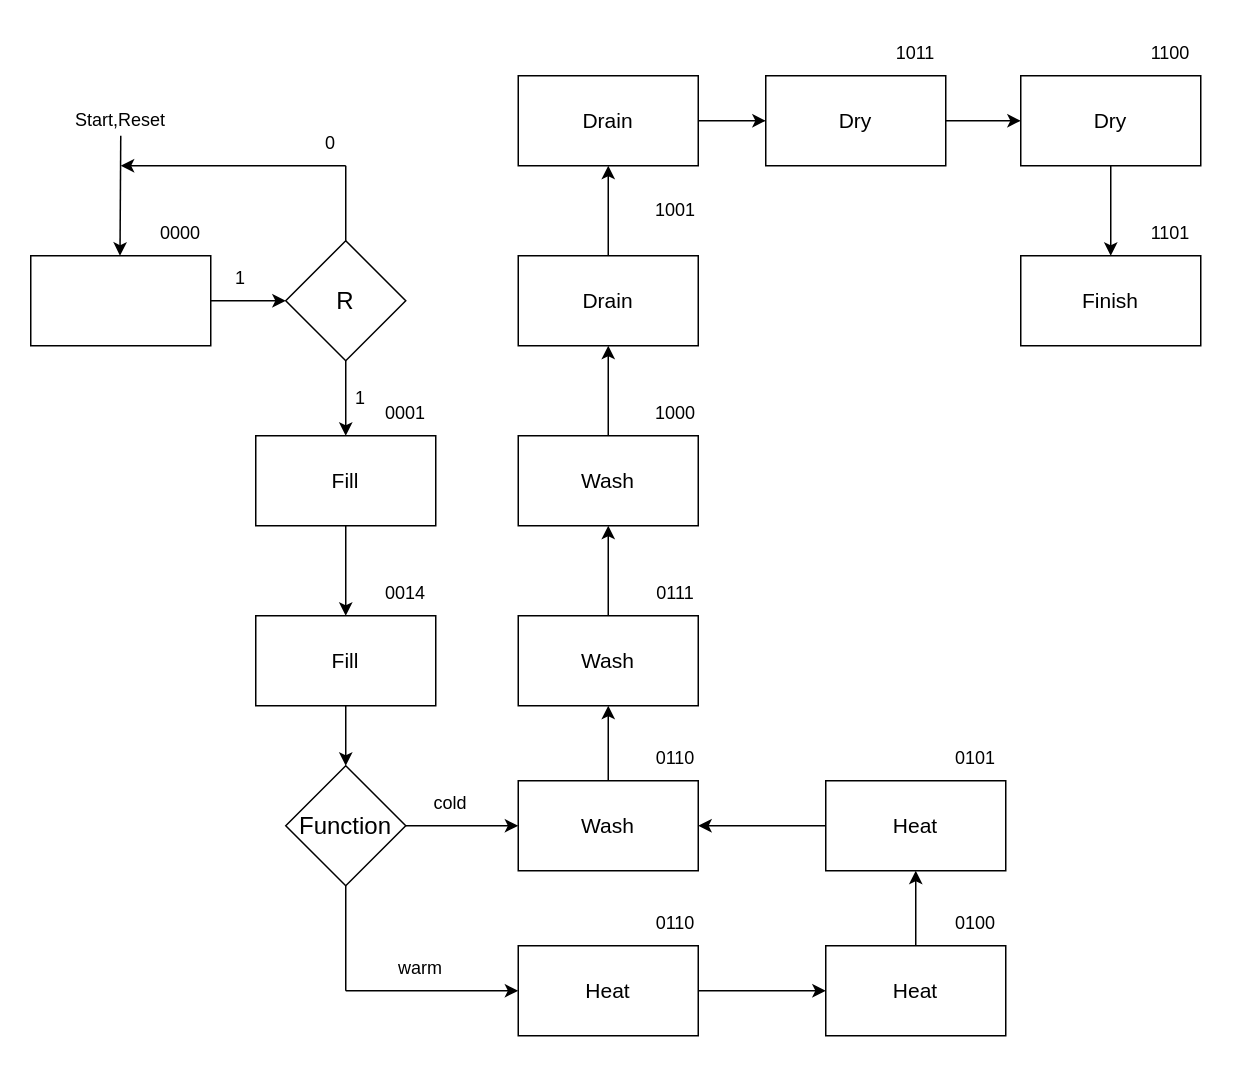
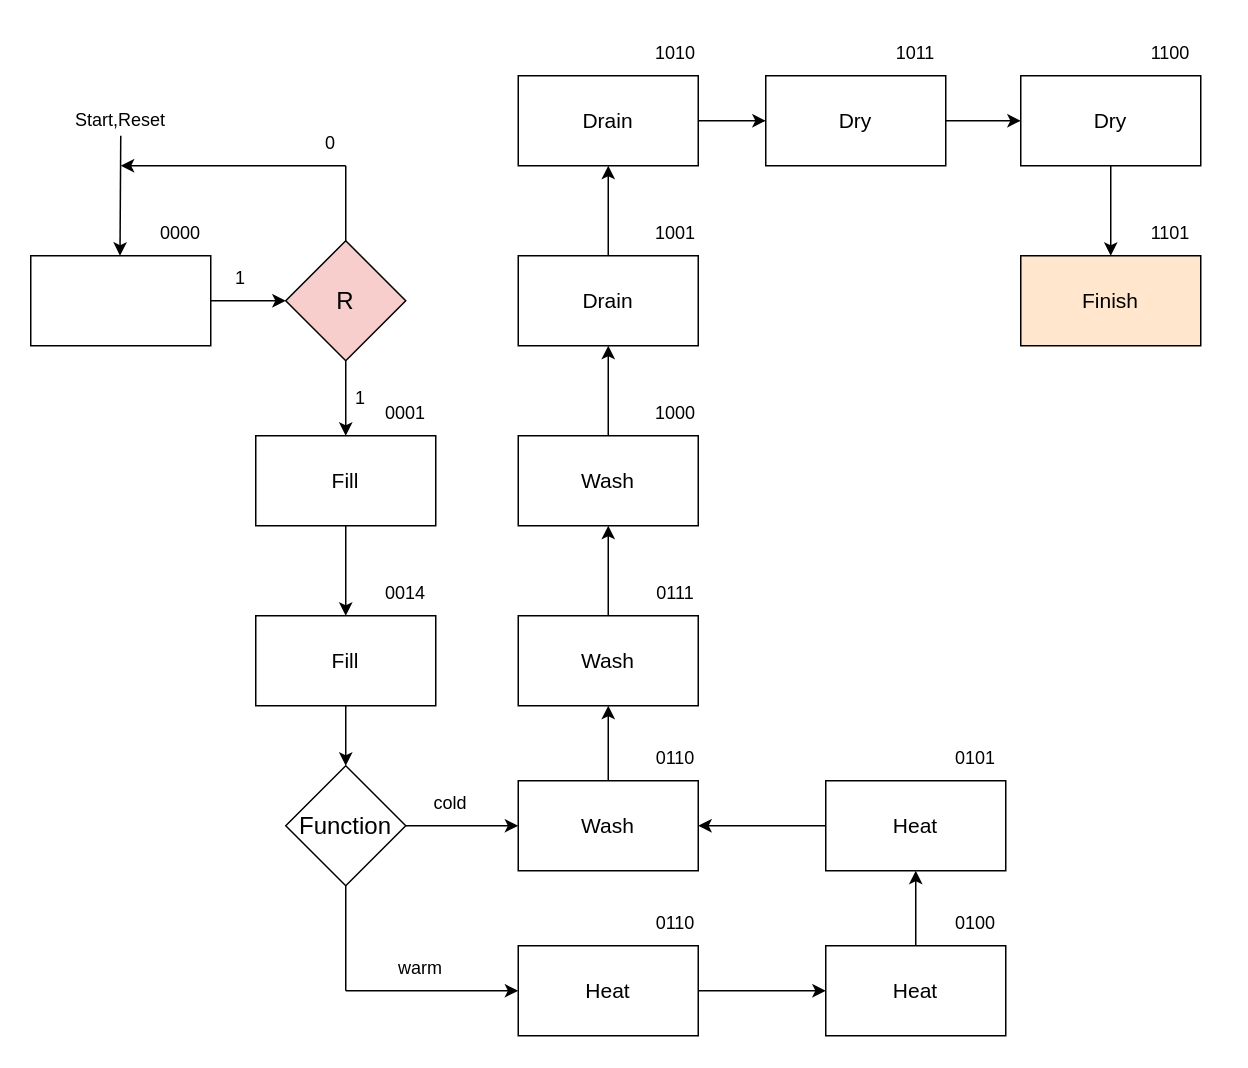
node "1010": added
node "1001": moved (676, 211) -> (676, 233)
node "R": fillcolor #ffffff -> #f8cecc
node "Finish": fillcolor #ffffff -> #ffe6cc
